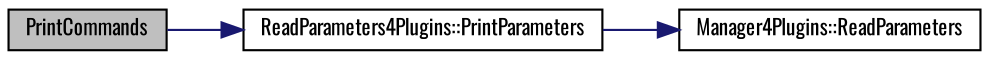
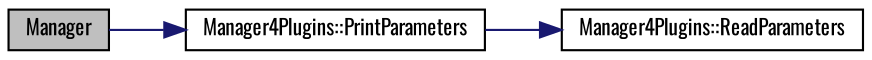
node "PrintCommands": label "PrintCommands" -> "Manager"
node "ReadParameters4Plugins::PrintParameters": label "ReadParameters4Plugins::PrintParameters" -> "Manager4Plugins::PrintParameters"
